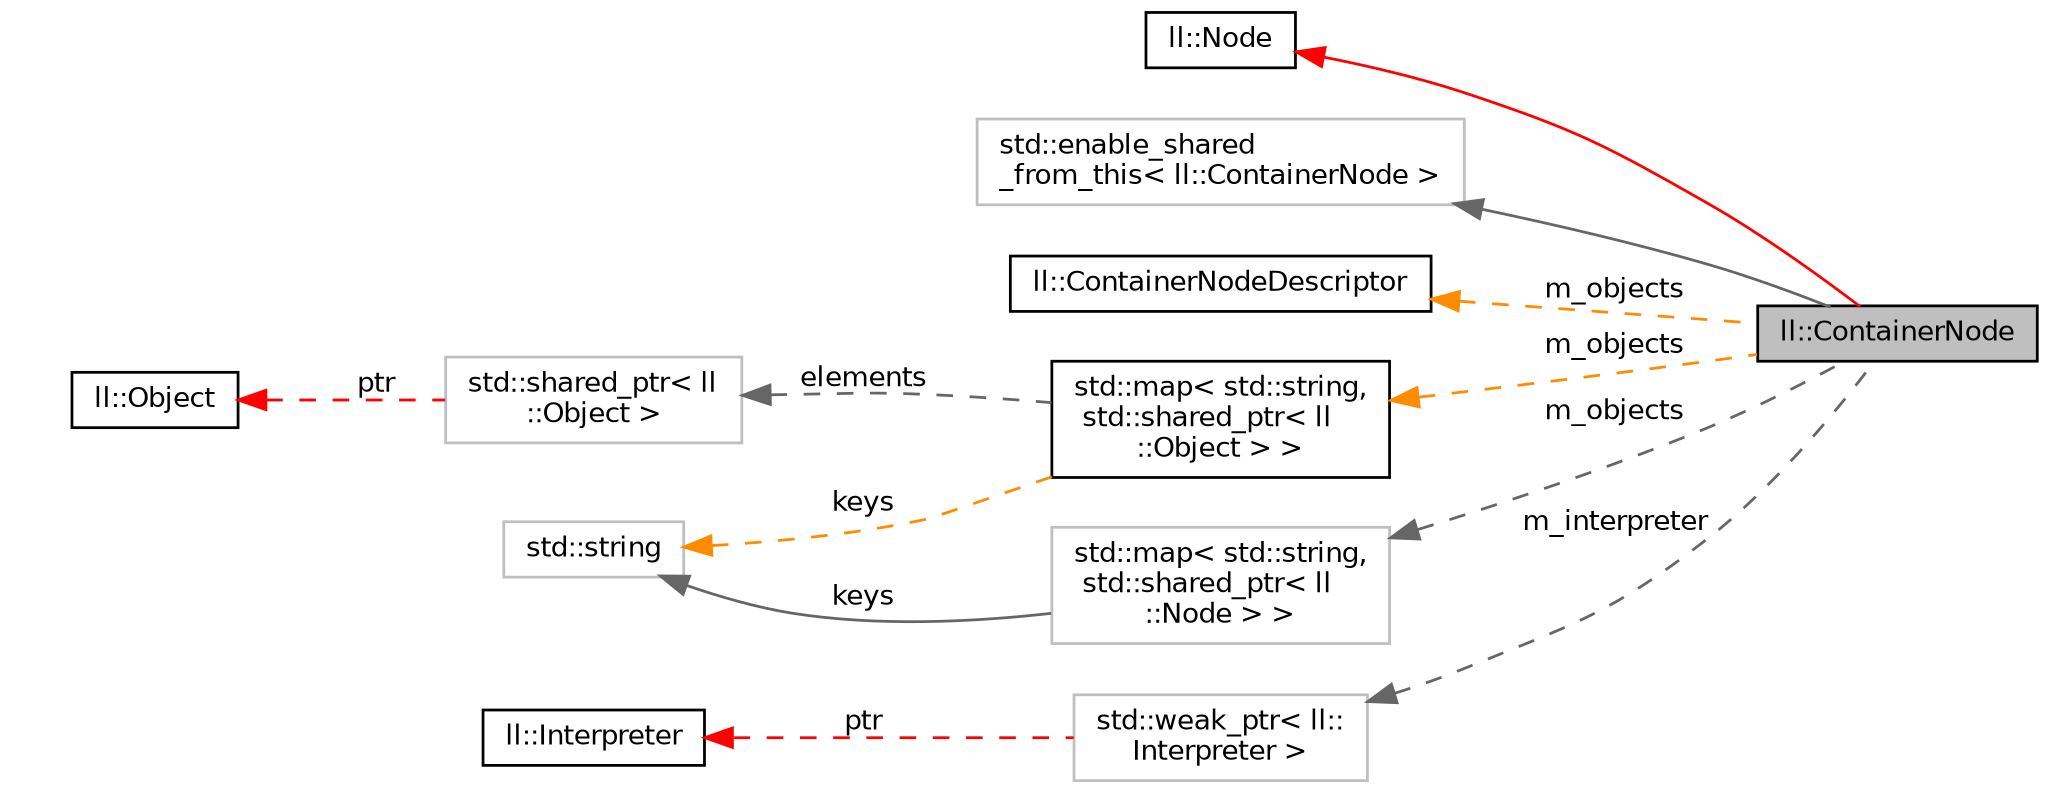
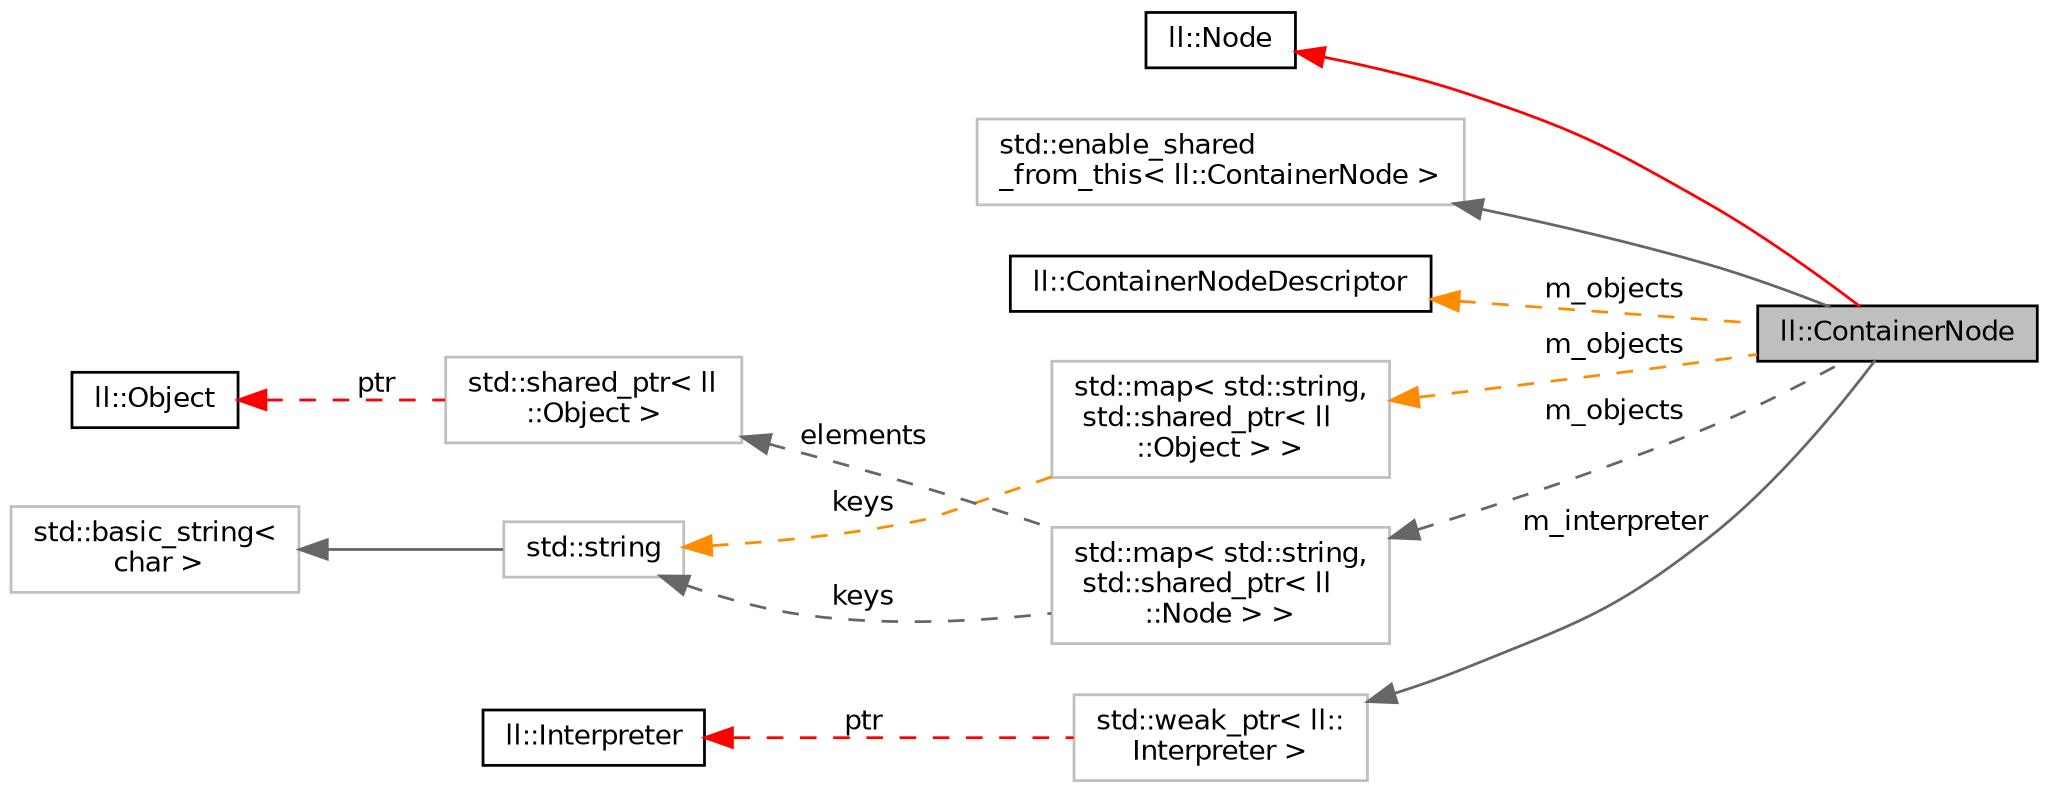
edge "std::map< std::string, std::shared_ptr< ll ::Object > >" -> "std::shared_ptr< ll ::Object >": now "std::map< std::string, std::shared_ptr< ll ::Node > >" -> "std::shared_ptr< ll ::Object >"
node "std::map< std::string, std::shared_ptr< ll ::Object > >": color black -> grey75
node "std::basic_string< char >": added
edge "ll::ContainerNode" -> "std::weak_ptr< ll:: Interpreter >": style dashed -> solid
edge "std::map< std::string, std::shared_ptr< ll ::Node > >" -> "std::string": style solid -> dashed
